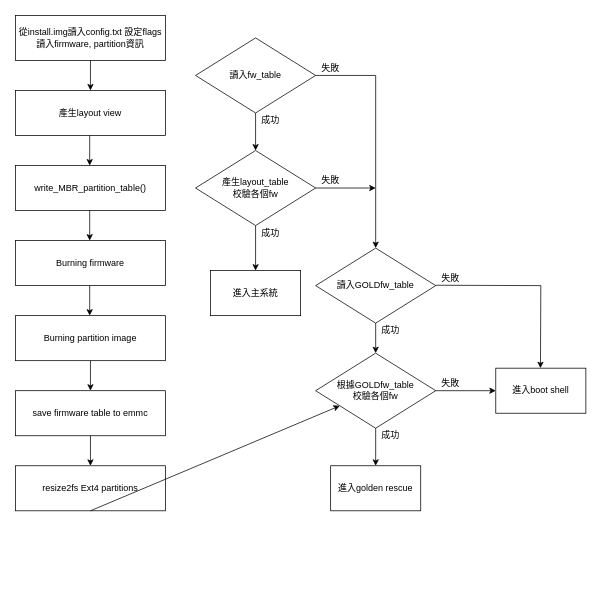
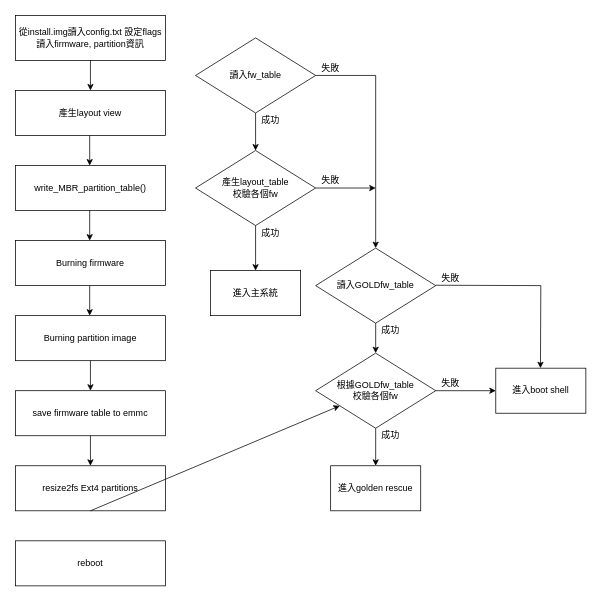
node "reboot": added
